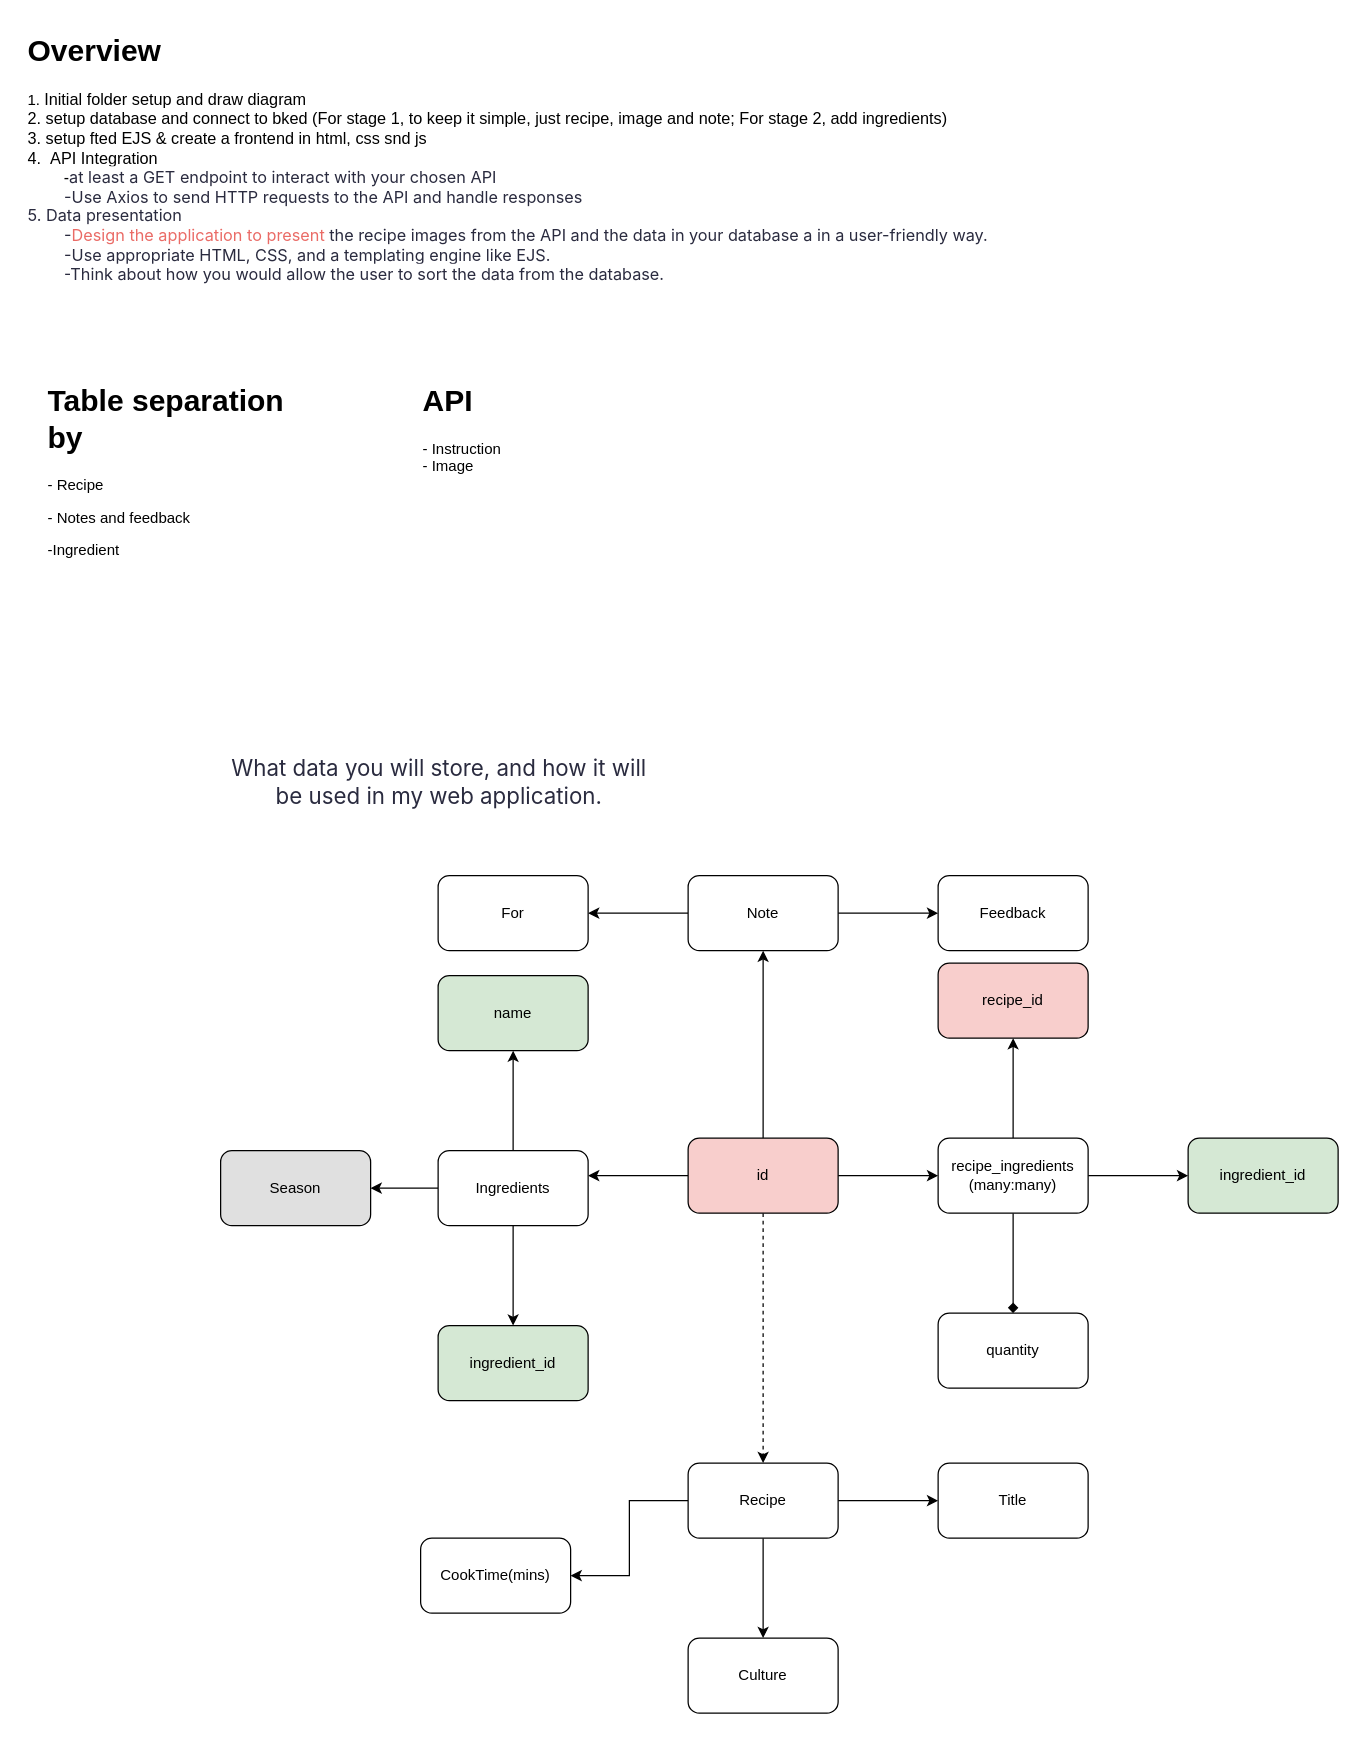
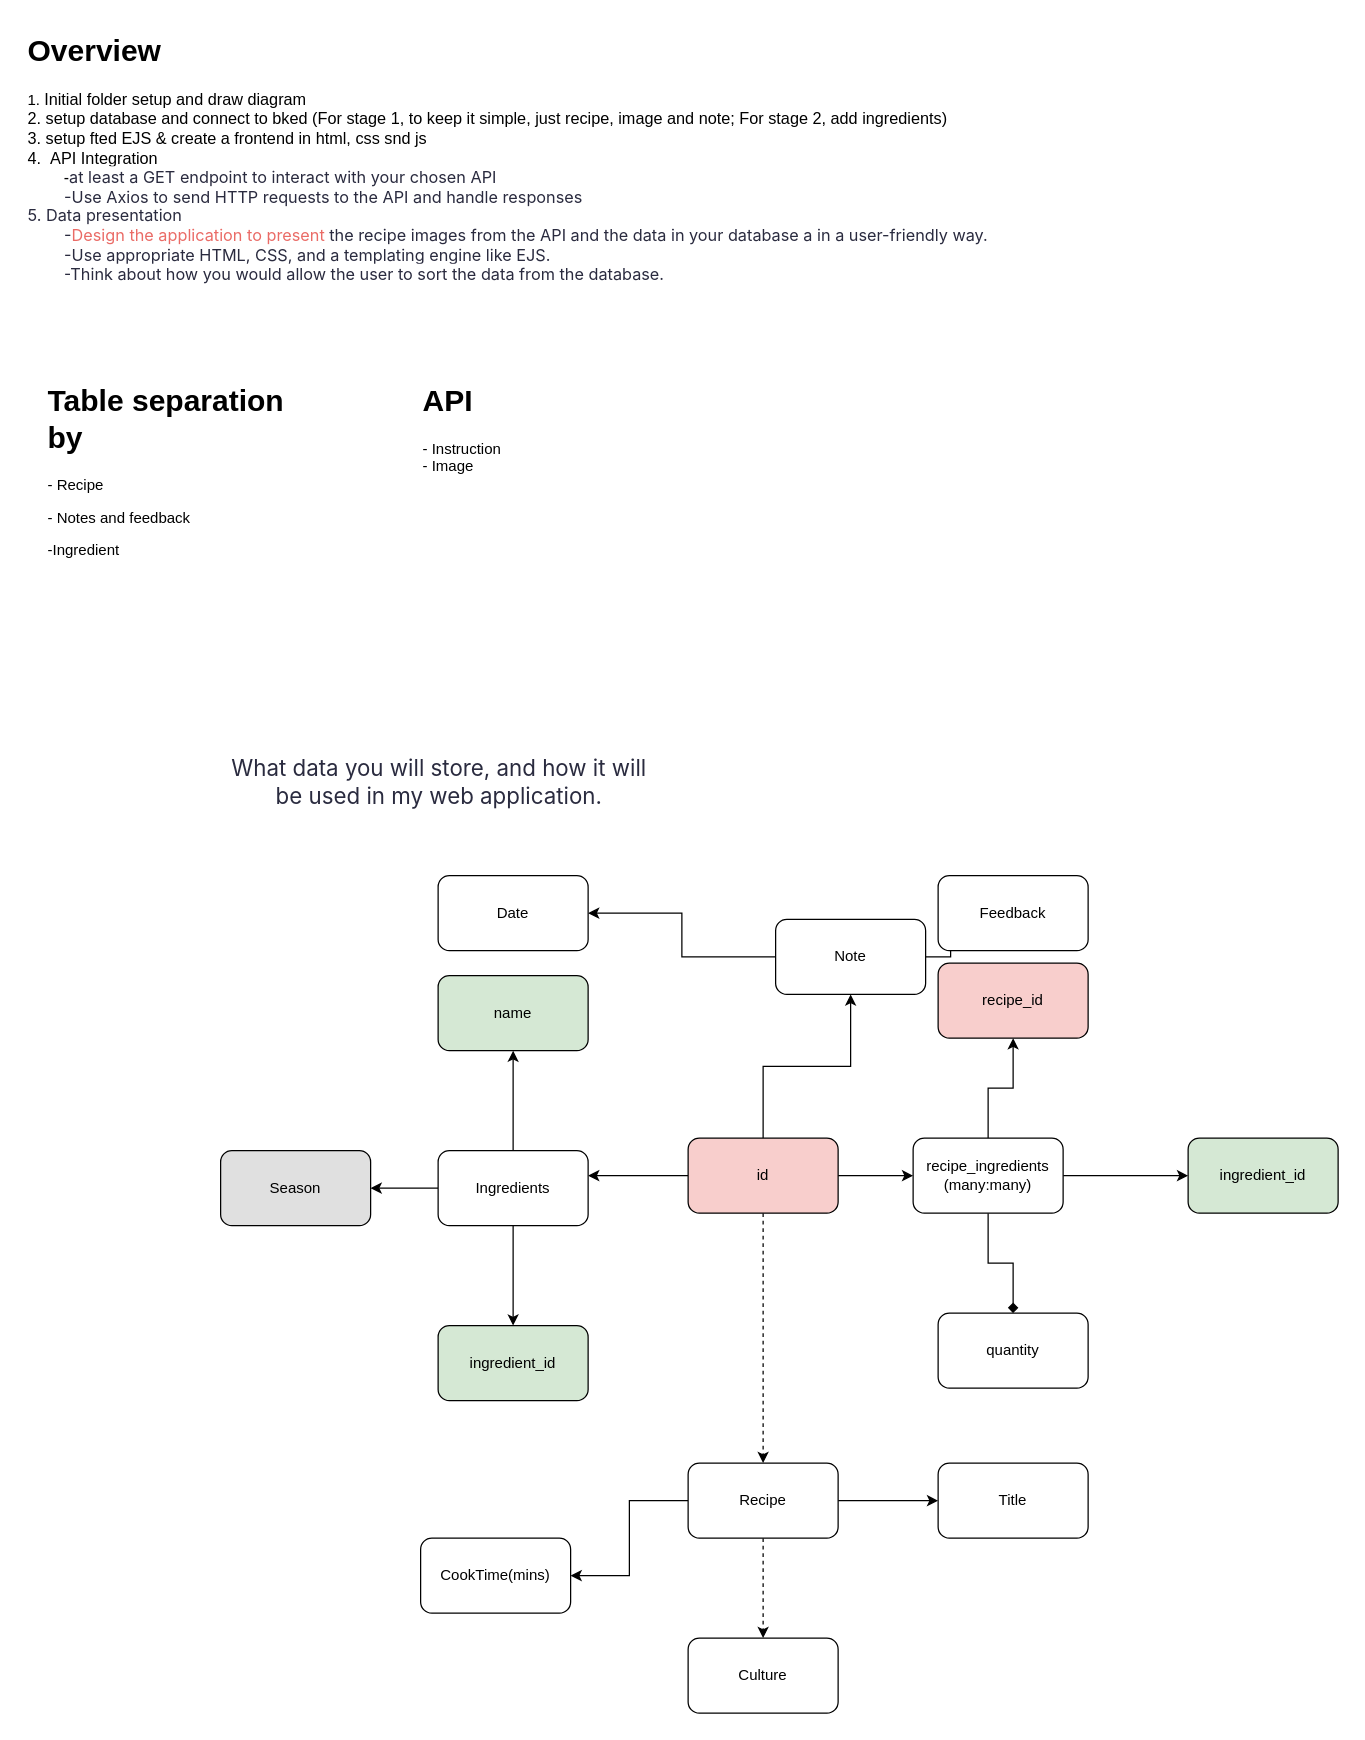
node "For": label "For" -> "Date"
node "Note": moved (763, 913) -> (851, 957)
node "recipe_ingredients (many:many)": moved (1013, 1176) -> (988, 1176)
edge "Recipe" -> "Culture": style solid -> dashed
